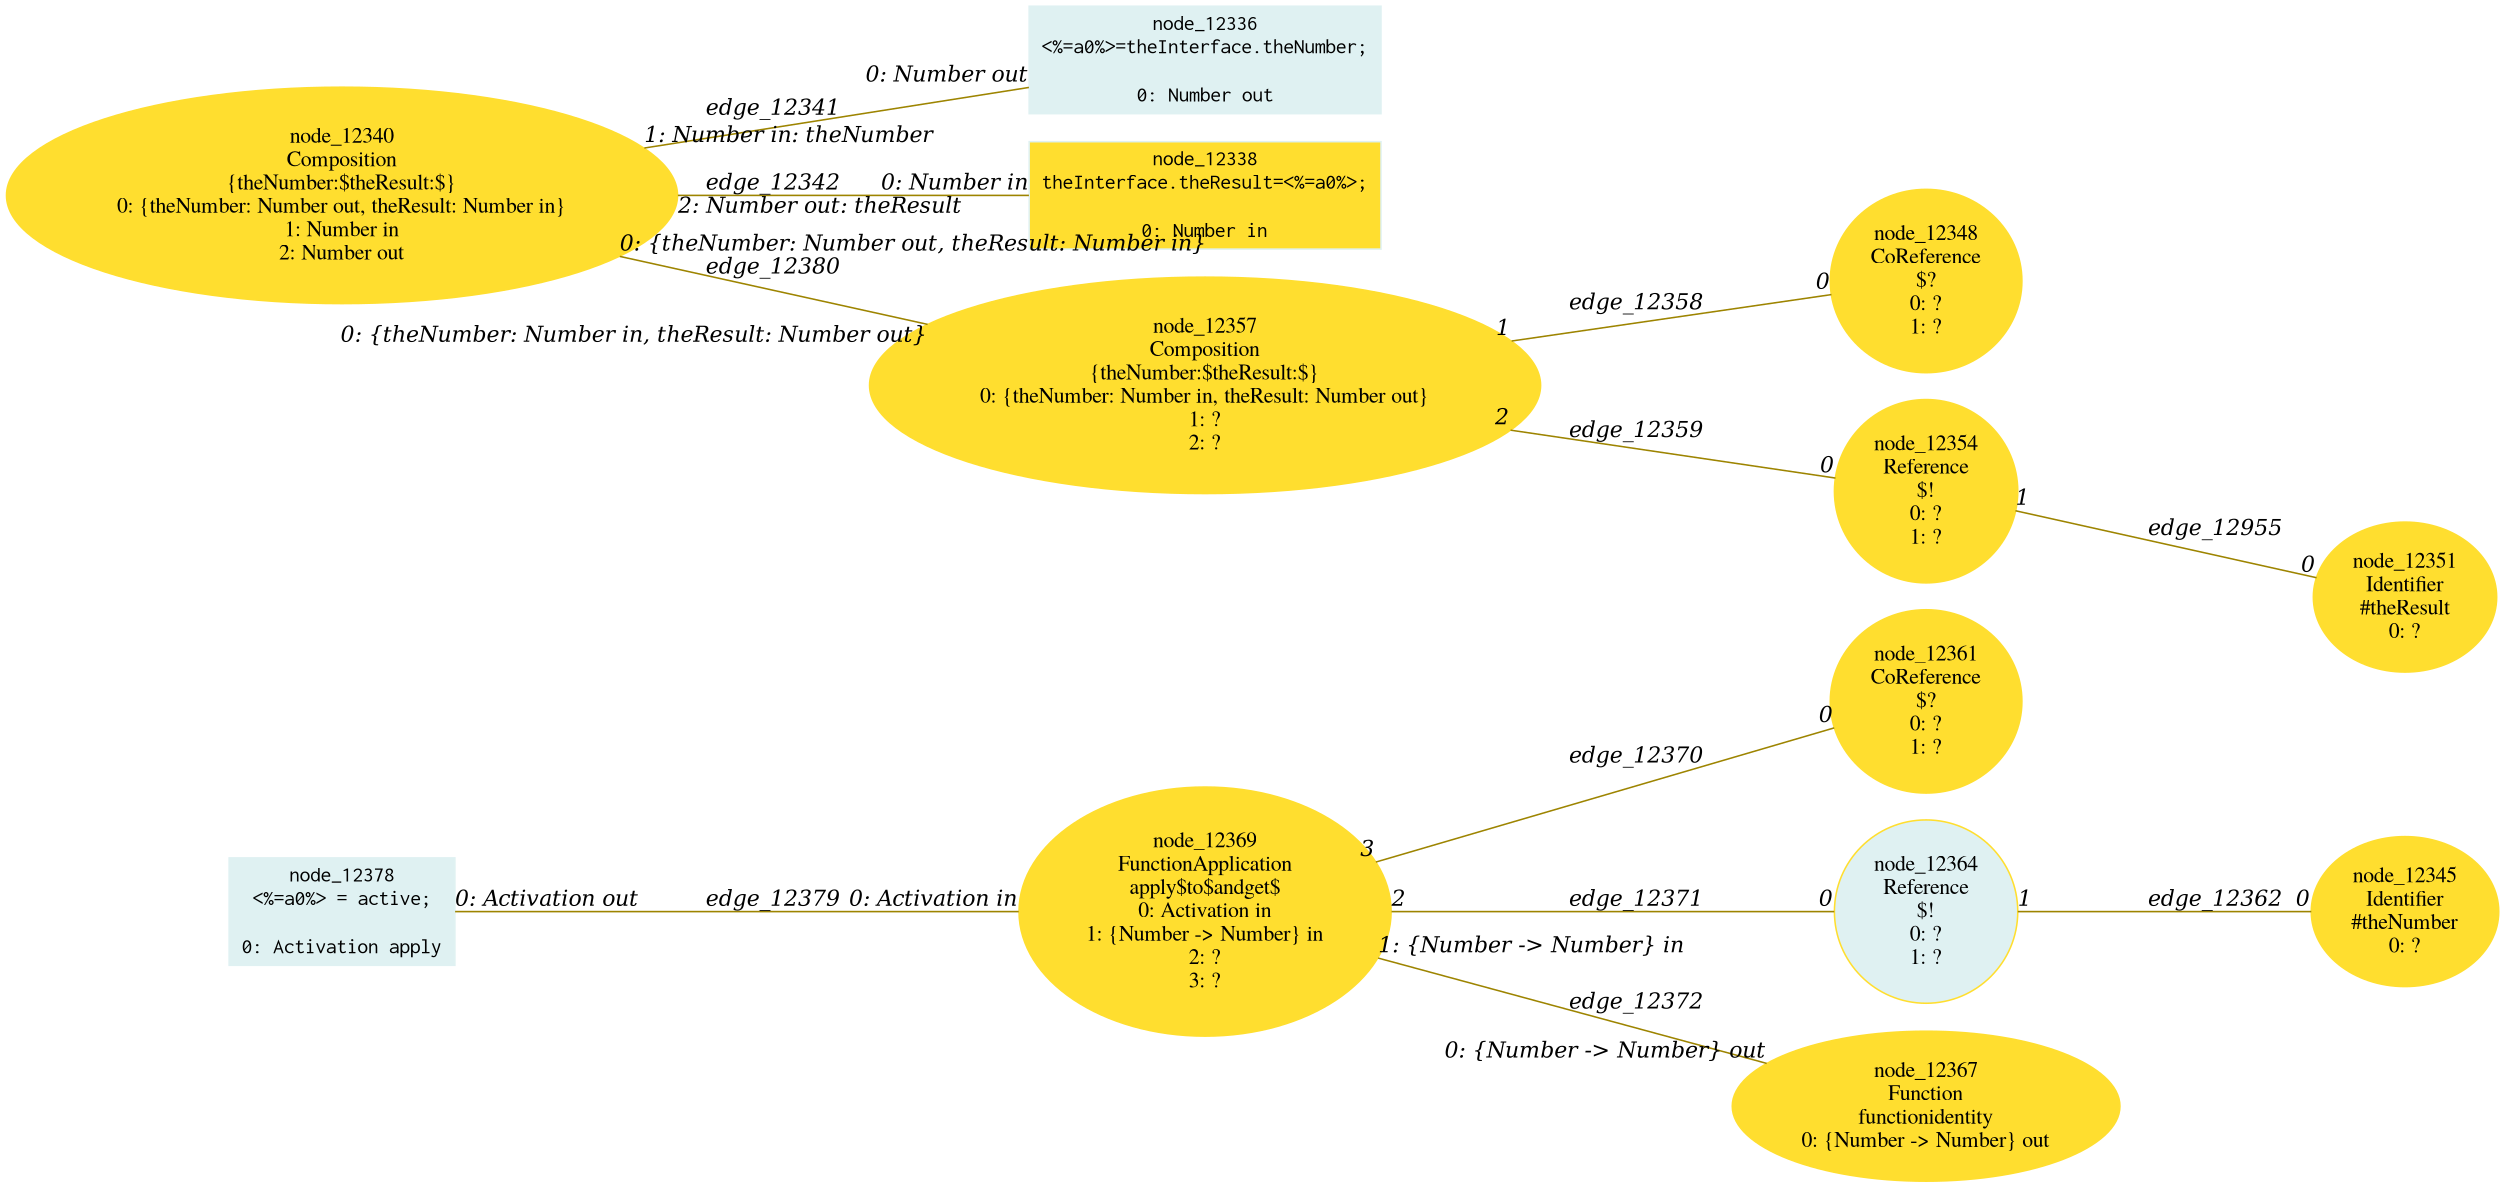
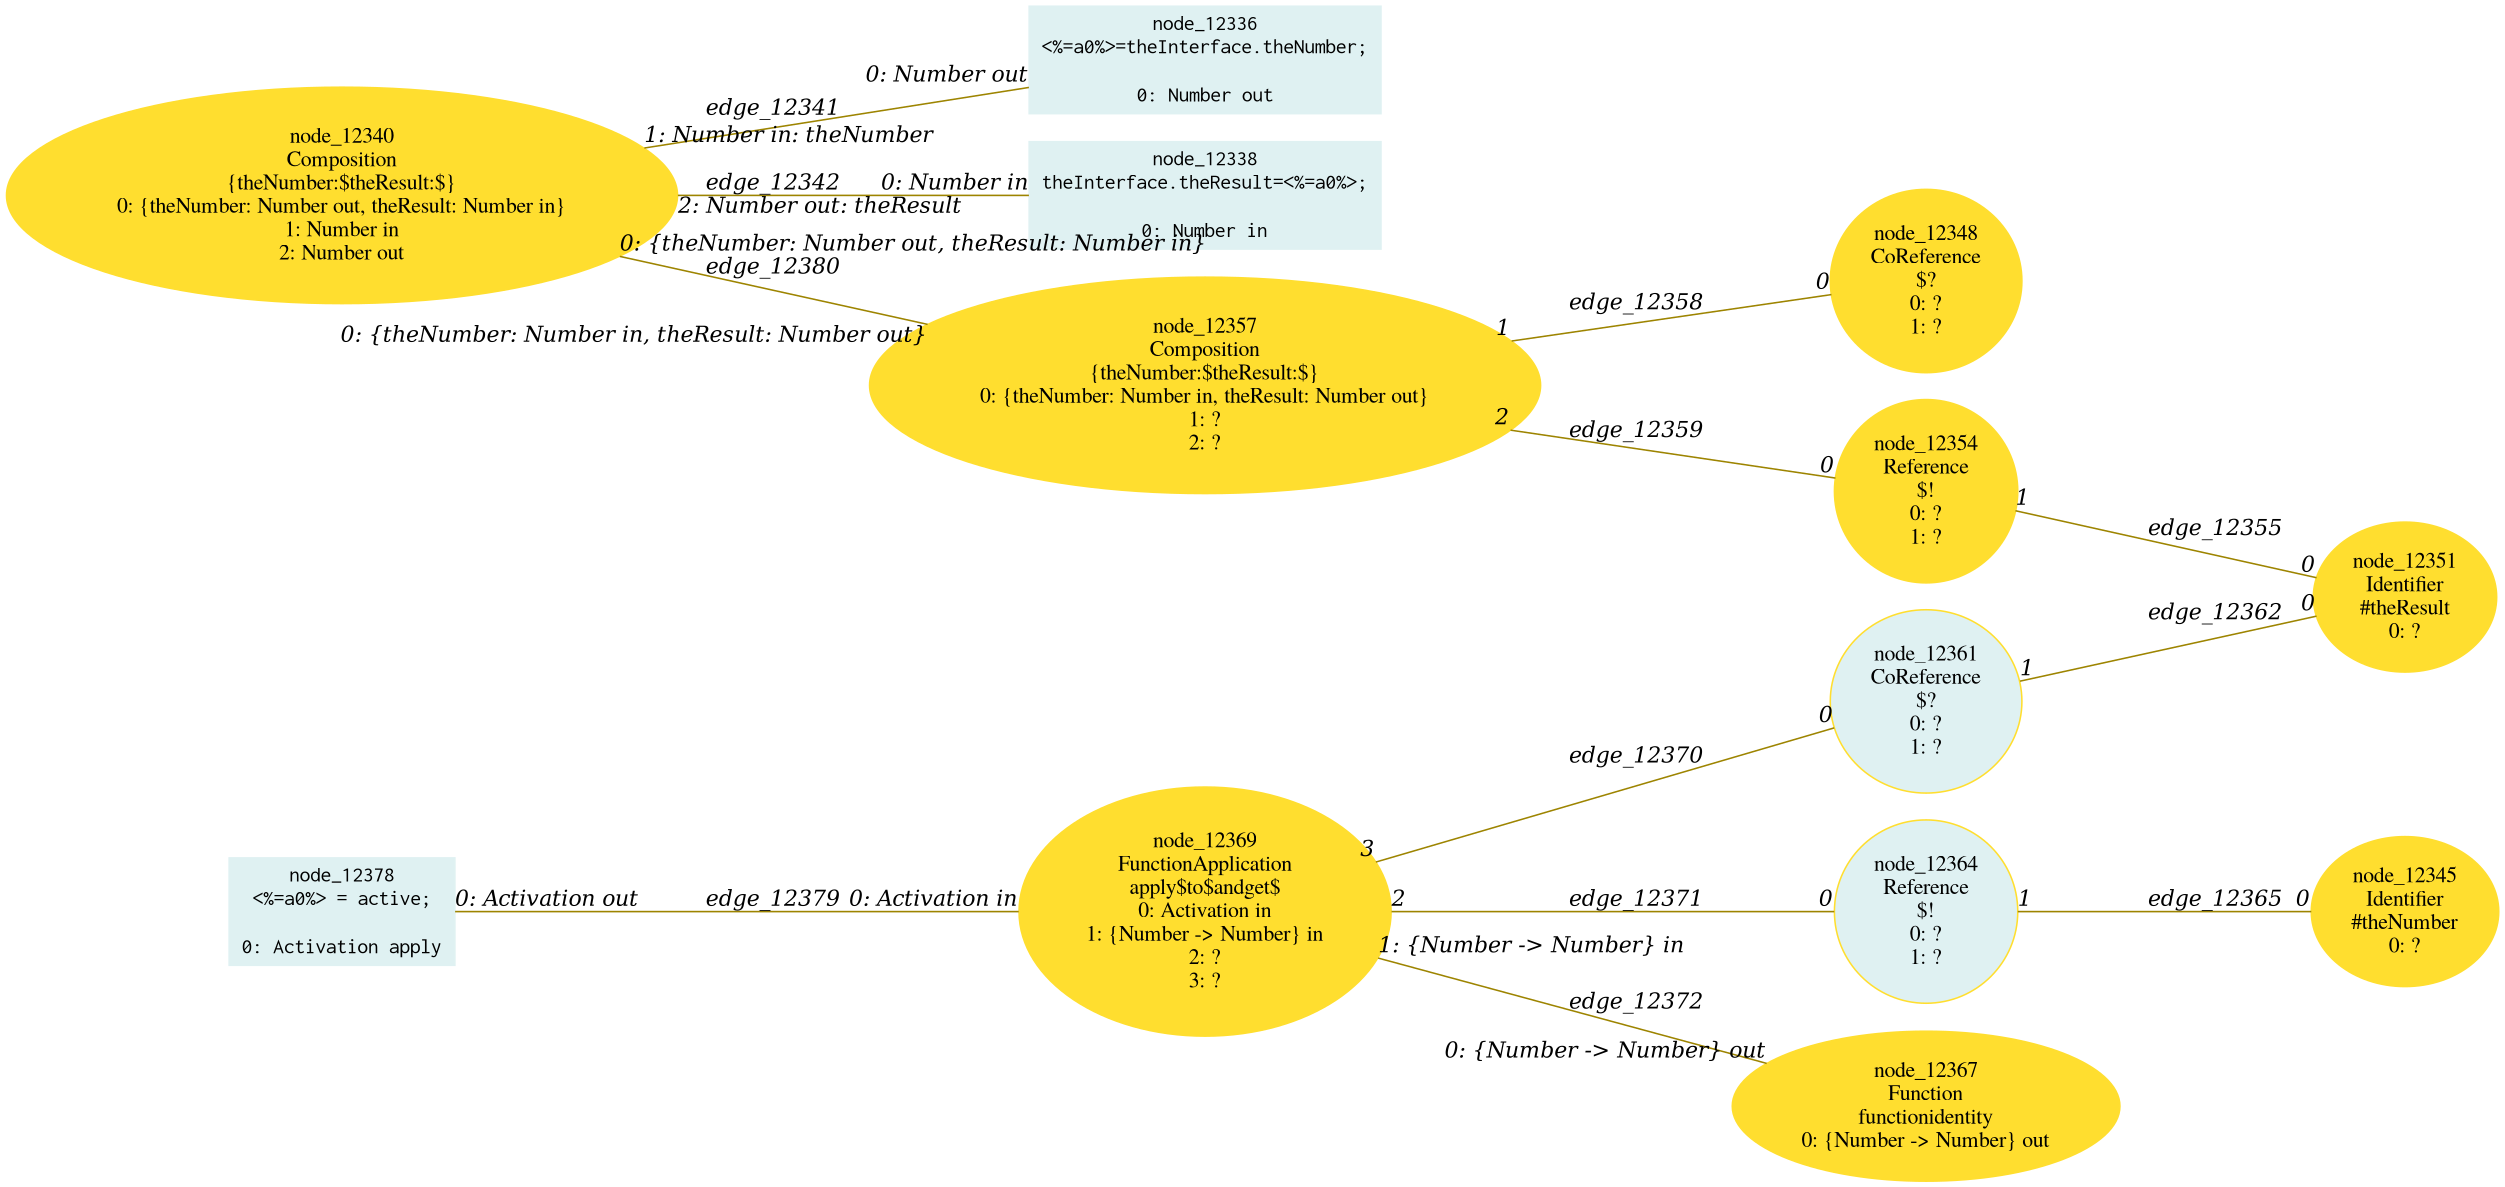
node "node_12338 theInterface.theResult=<%=a0%>; 0: Number in": fillcolor #ffde2f -> #dff1f2
edge "node_12354 Reference $! 0: ? 1: ?" -- "node_12351 Identifier #theResult 0: ?": label "edge_12955" -> "edge_12355"
edge "node_12351 Identifier #theResult 0: ?" -- "node_12361 CoReference $? 0: ? 1: ?": added, label "edge_12362"
node "node_12361 CoReference $? 0: ? 1: ?": fillcolor #ffde2f -> #dff1f2
edge "node_12364 Reference $! 0: ? 1: ?" -- "node_12345 Identifier #theNumber 0: ?": label "edge_12362" -> "edge_12365"
